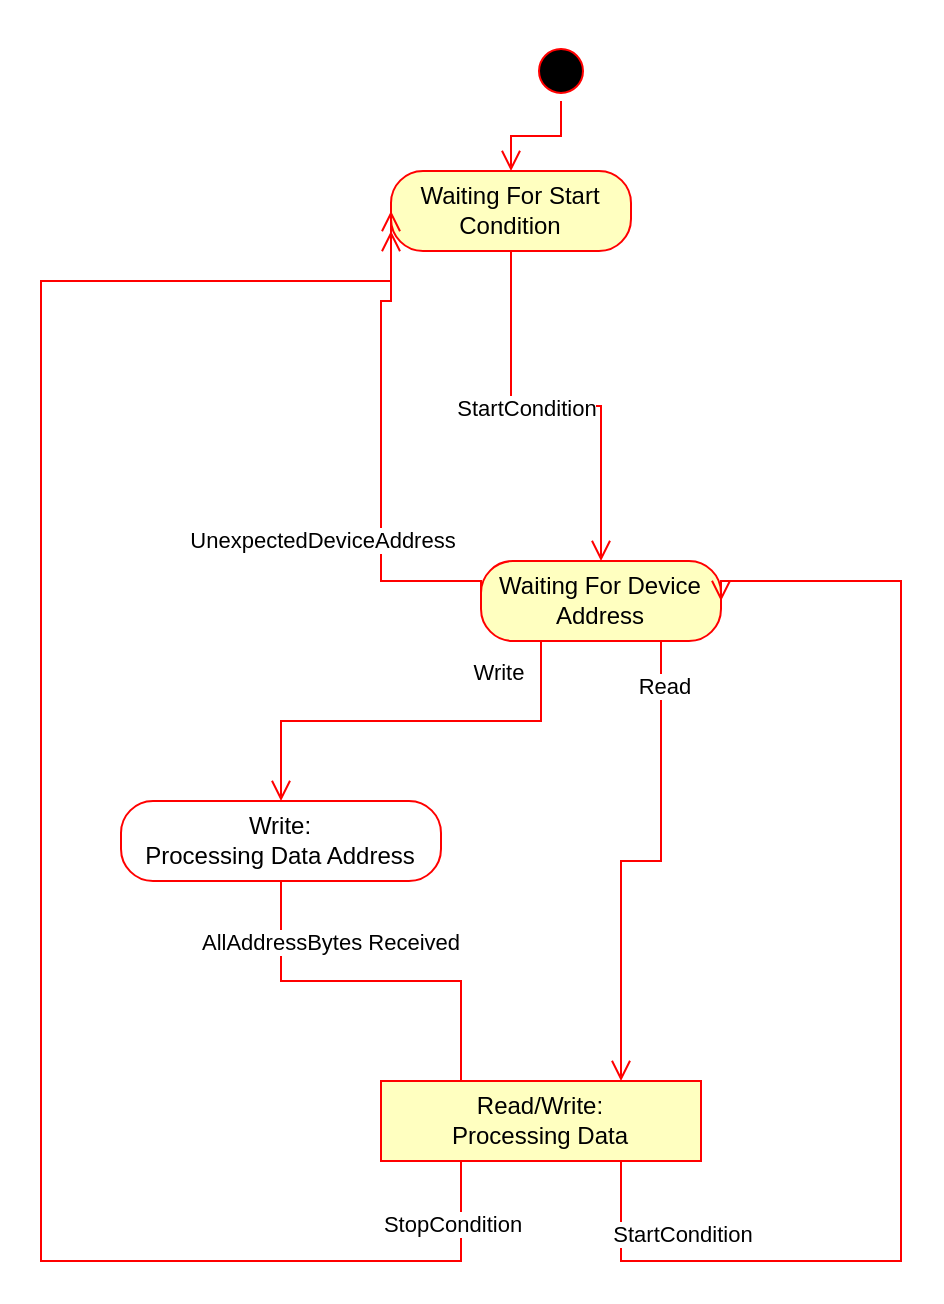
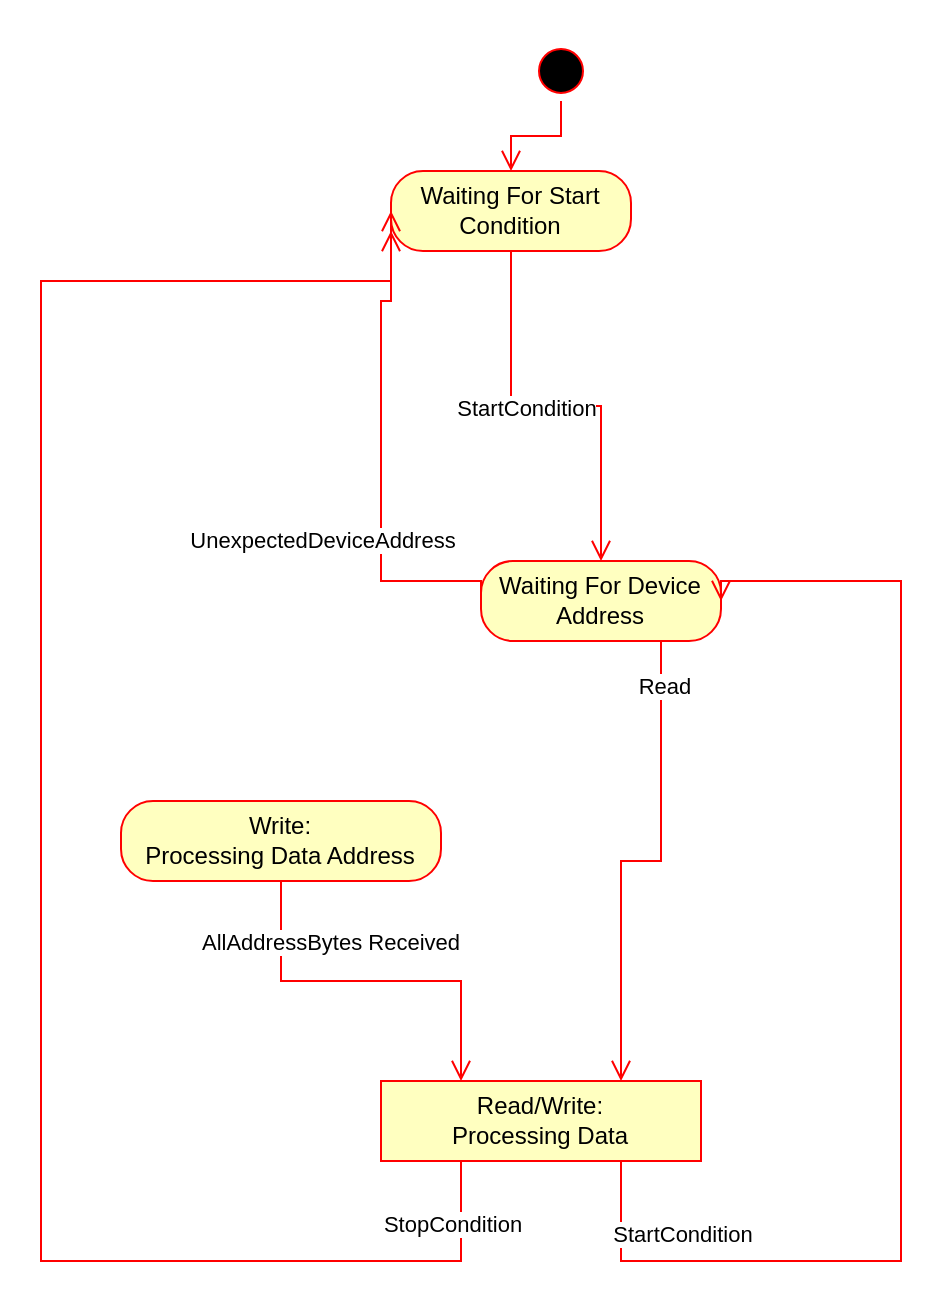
edge "Waiting For Device Address" -> "Write: Processing Data Address": removed, label "Write"
node "Write: Processing Data Address": fillcolor #ffffff -> #ffffc0
edge "Write: Processing Data Address" -- "Read/Write: Processing Data": arrowhead none -> open
